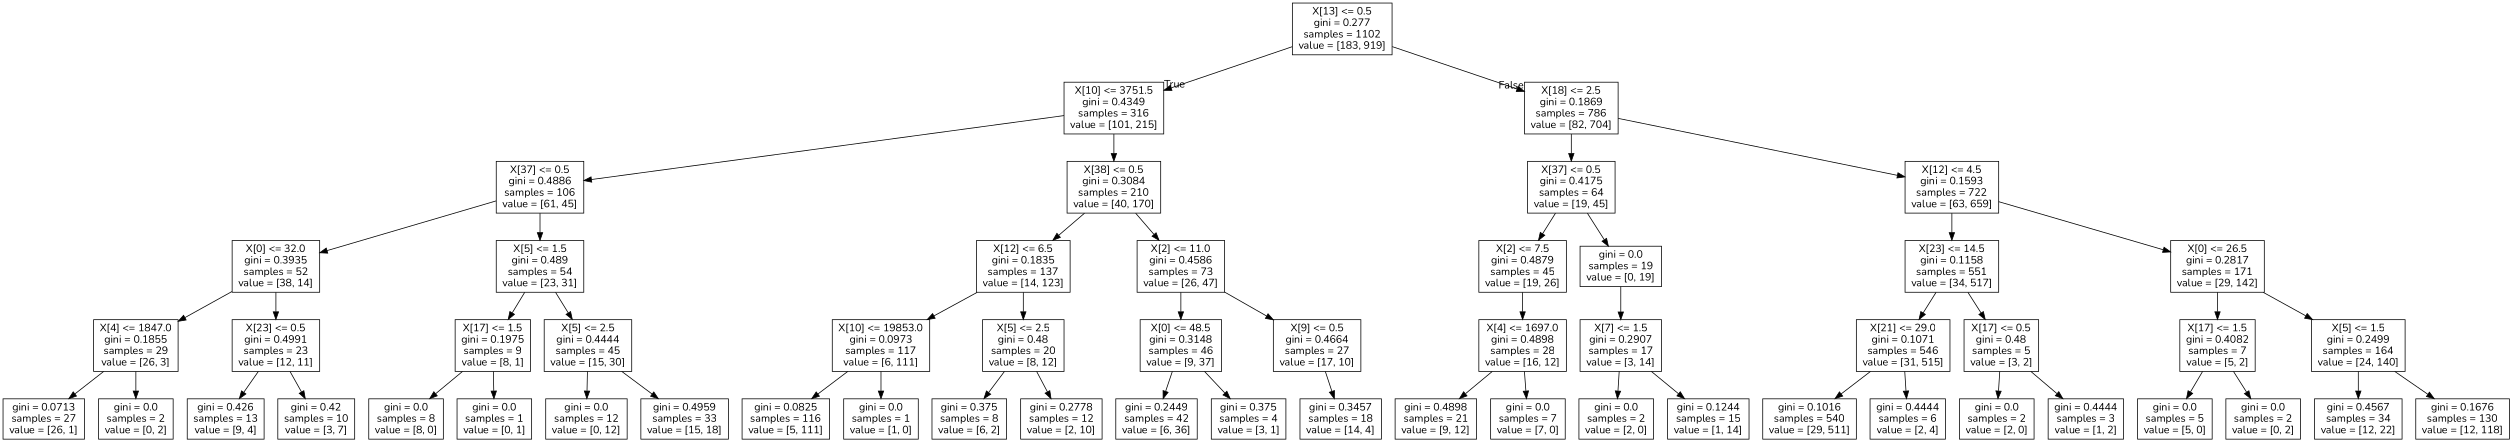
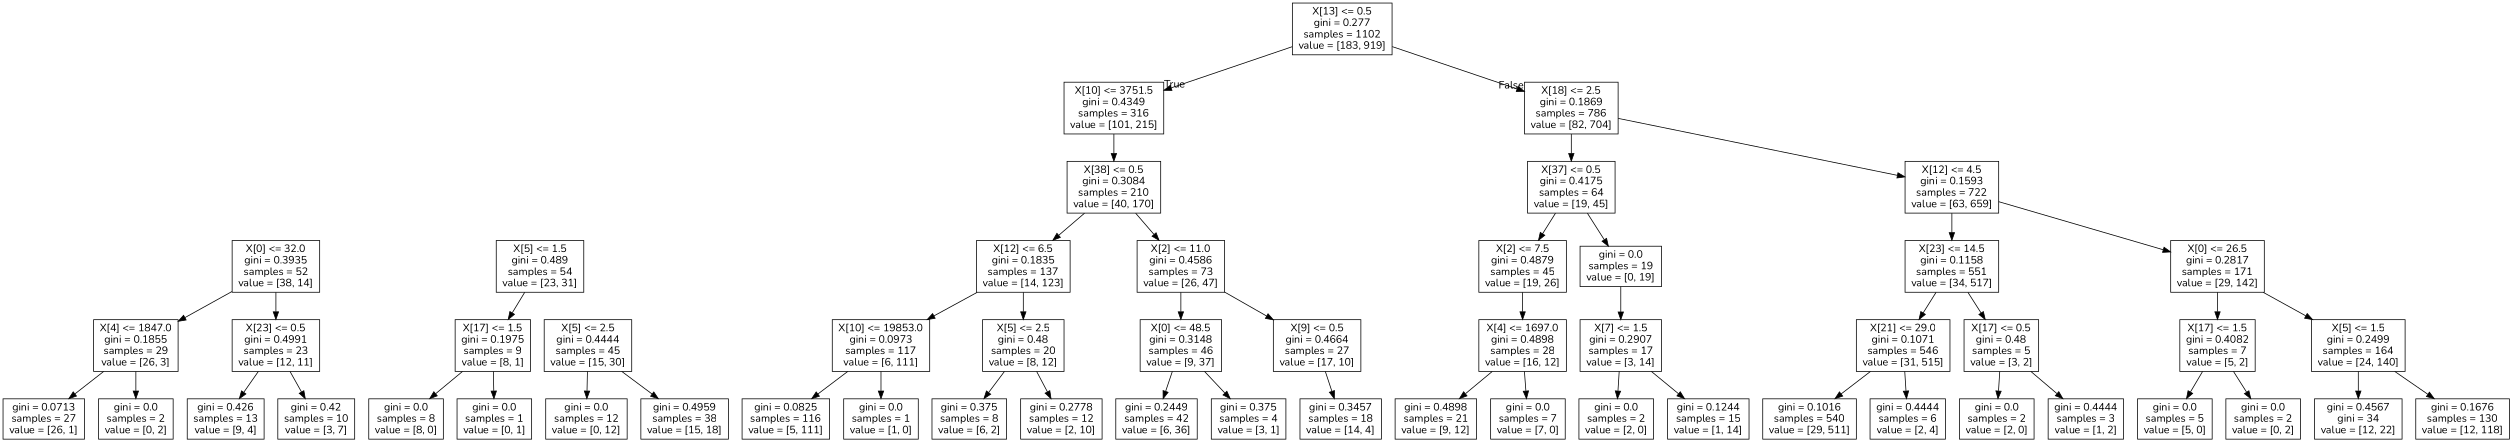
node "X[37] <= 0.5 gini = 0.4886 samples = 106 value = [61, 45]": removed
edge "X[5] <= 1.5 gini = 0.489 samples = 54 value = [23, 31]" -> "X[5] <= 2.5 gini = 0.4444 samples = 45 value = [15, 30]": removed
node "gini = 0.4959 samples = 33 value = [15, 18]": label "gini = 0.4959 samples = 33 value = [15, 18]" -> "gini = 0.4959 samples = 38 value = [15, 18]"
node "gini = 0.4567 samples = 34 value = [12, 22]": label "gini = 0.4567 samples = 34 value = [12, 22]" -> "gini = 0.4567 gini = 34 value = [12, 22]"
